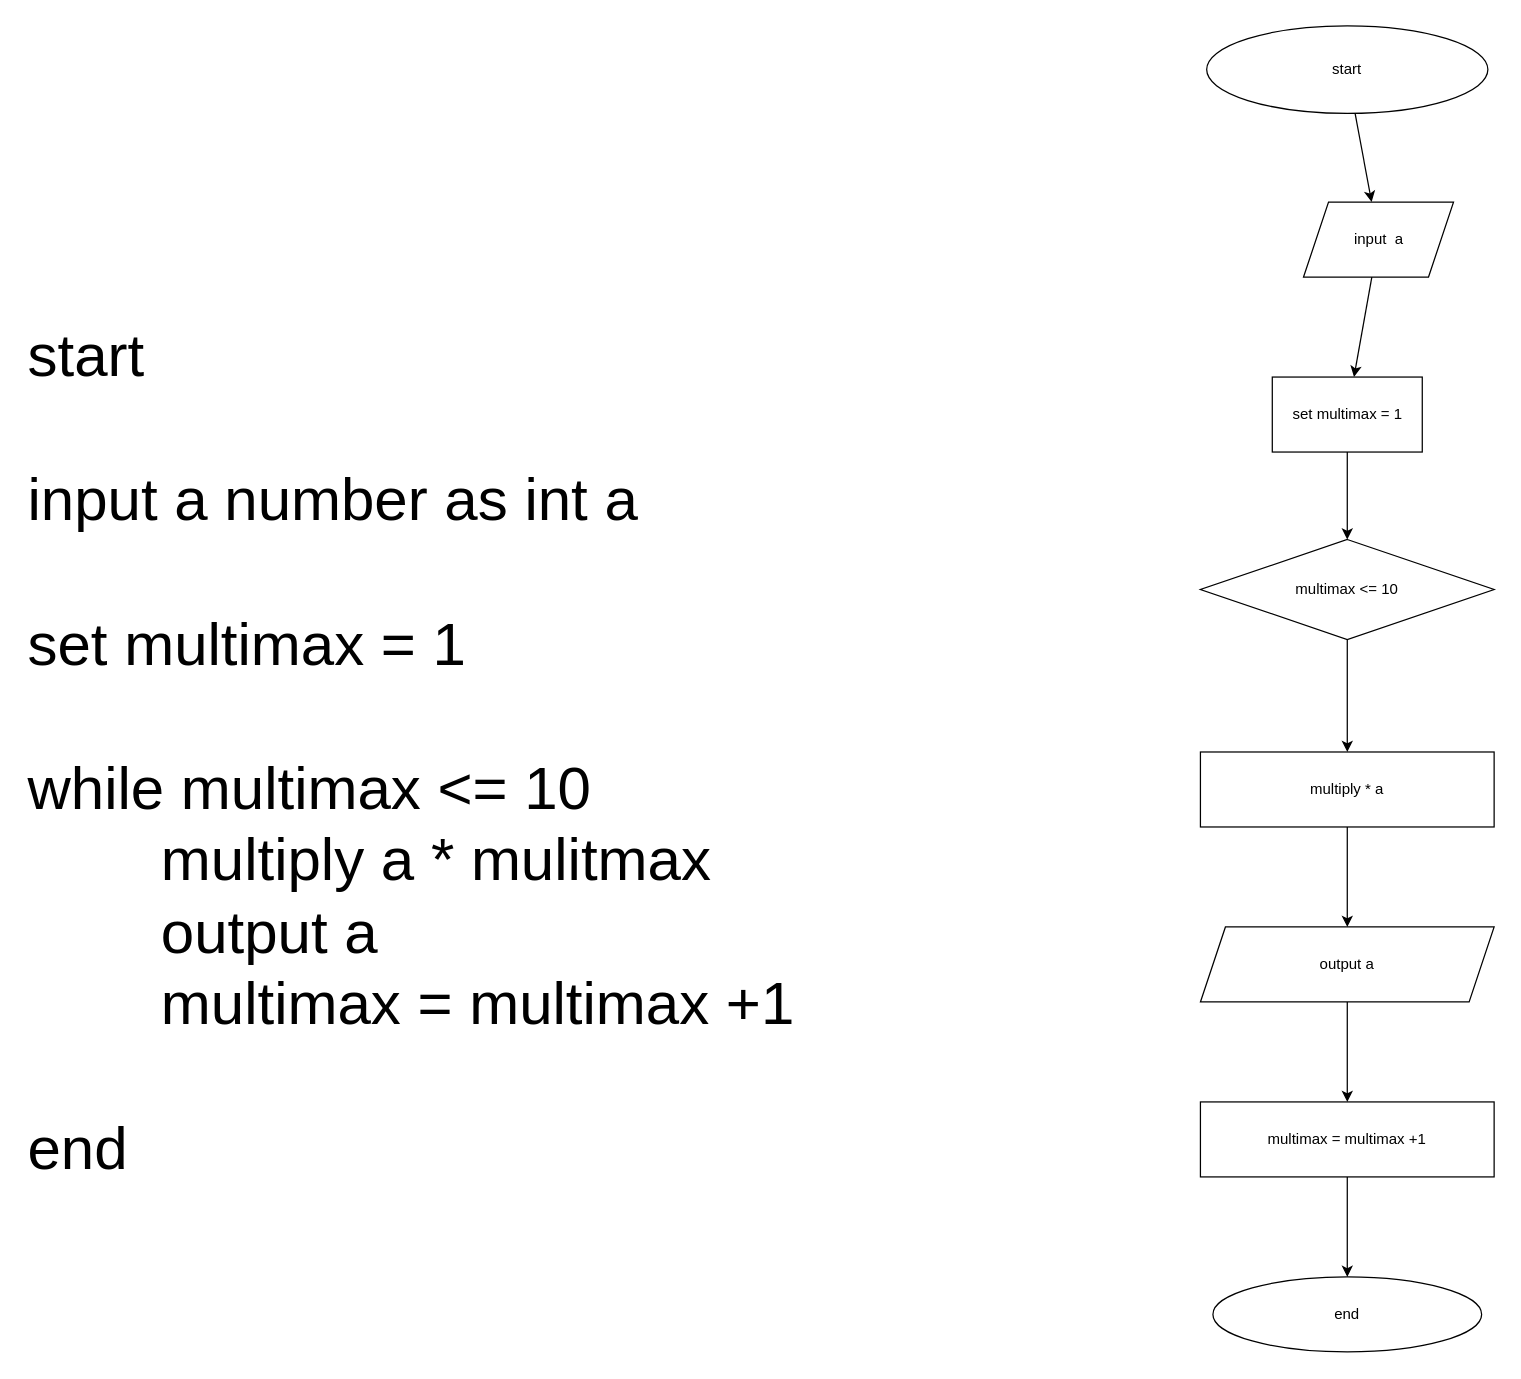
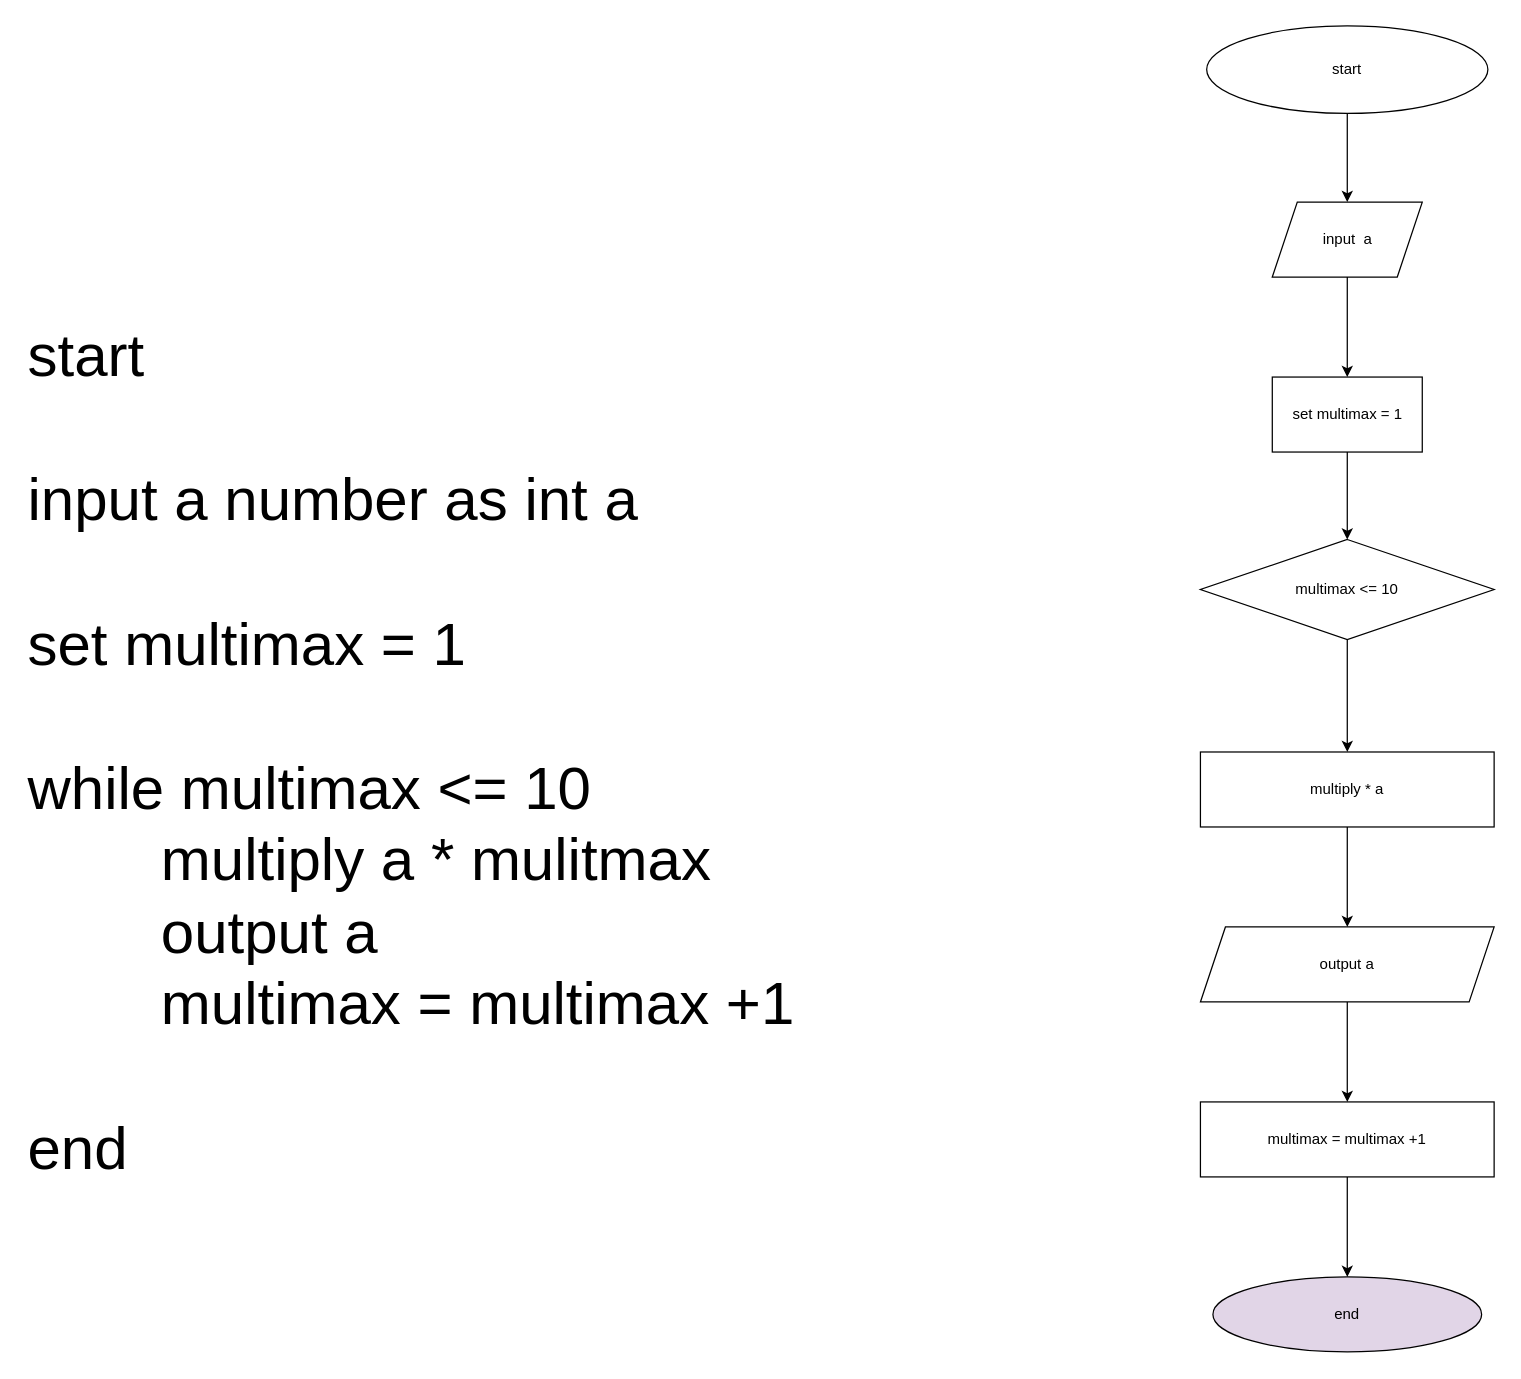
node "input a": moved (1379, 239) -> (1348, 239)
node "end": fillcolor #ffffff -> #e1d5e7
